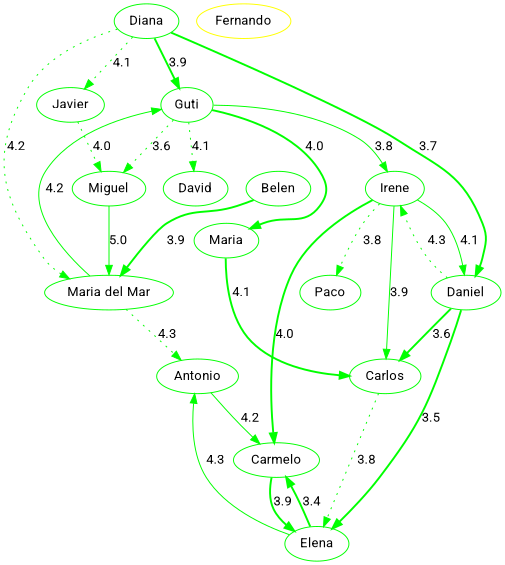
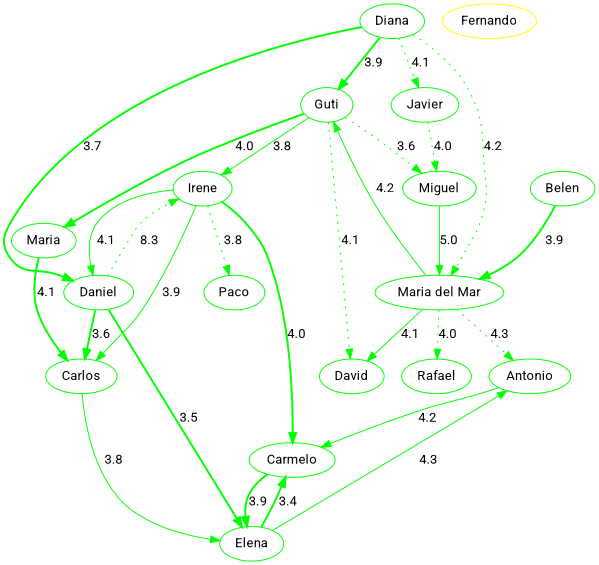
edge "Daniel" -> "Irene": label "4.3" -> "8.3"
edge "Maria del Mar" -> "David": added, label "4.1"
node "Rafael": added
edge "Carlos" -> "Elena": style dotted -> solid
